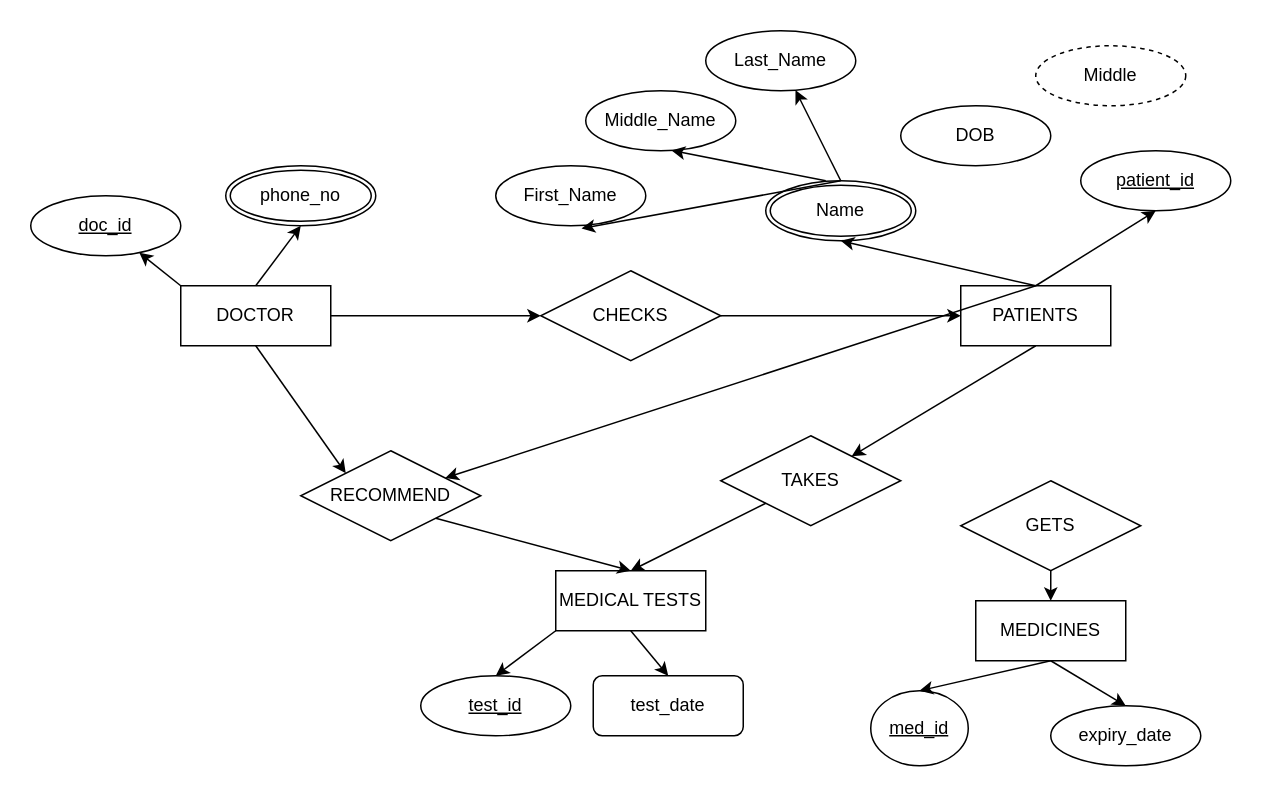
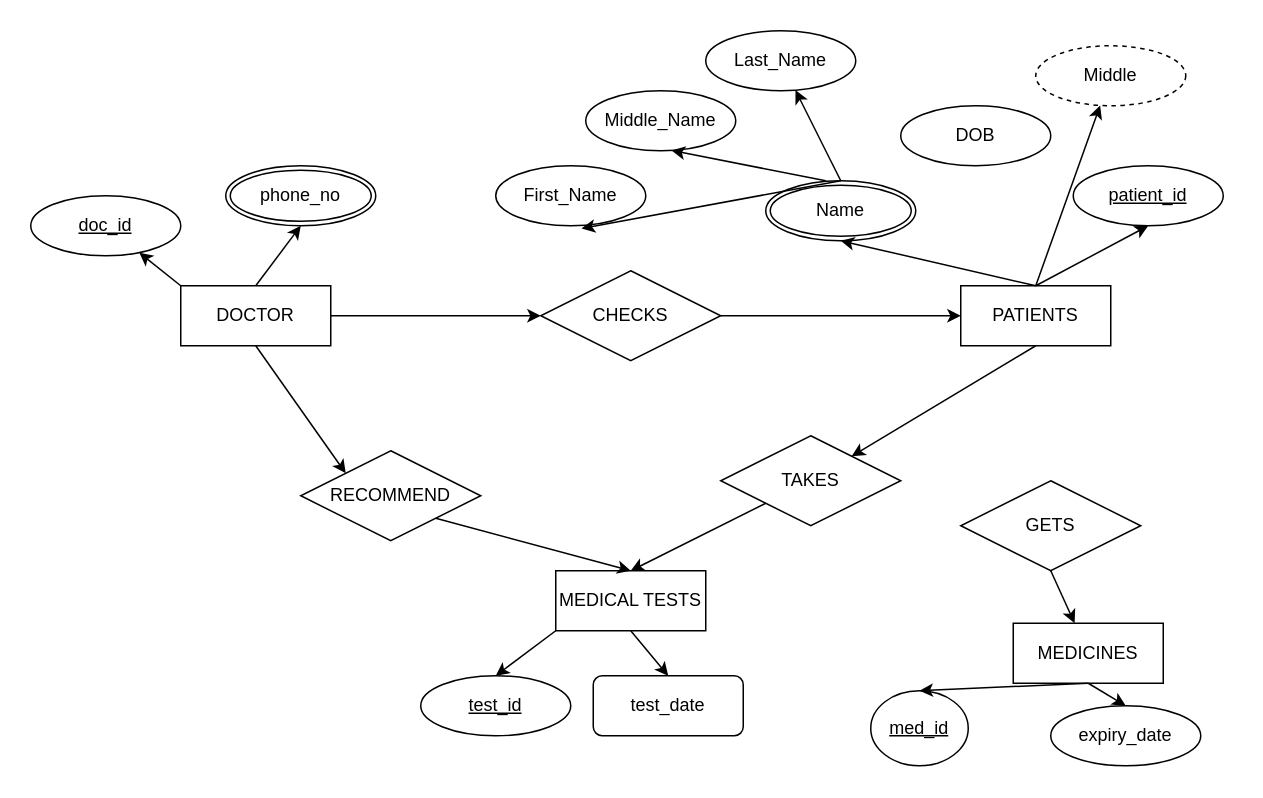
node "patient_id": moved (1156, 181) -> (1148, 196)
edge "PATIENTS" -> "RECOMMEND": now "PATIENTS" -> "Middle"
node "MEDICINES": moved (1051, 631) -> (1088, 653)
